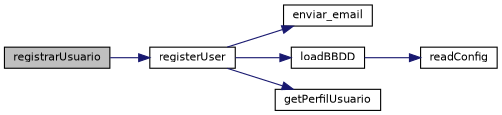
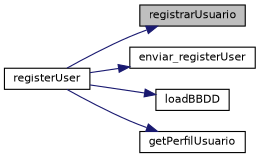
node "enviar_email": label "enviar_email" -> "enviar_registerUser"
edge "registrarUsuario" -> "registerUser": reversed
node "readConfig": removed
